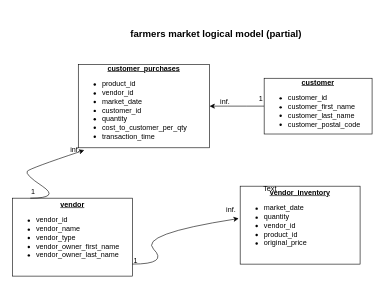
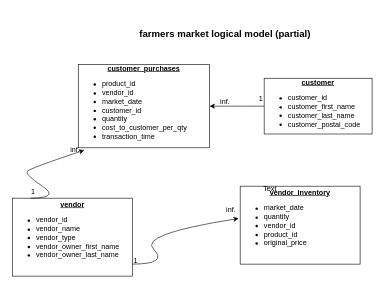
node "farmers market logical model (partial)": moved (216, 33) -> (225, 33)
